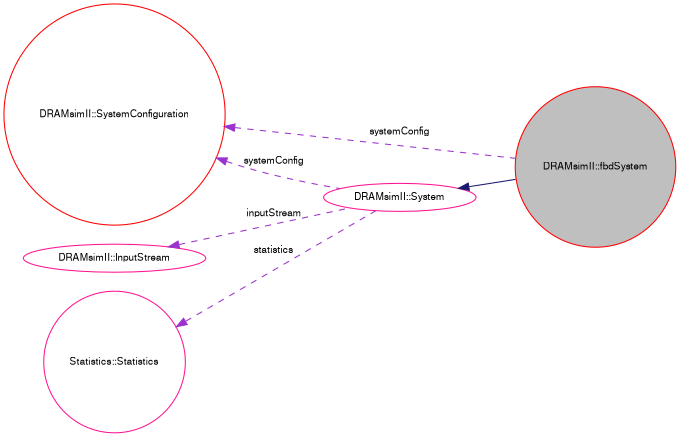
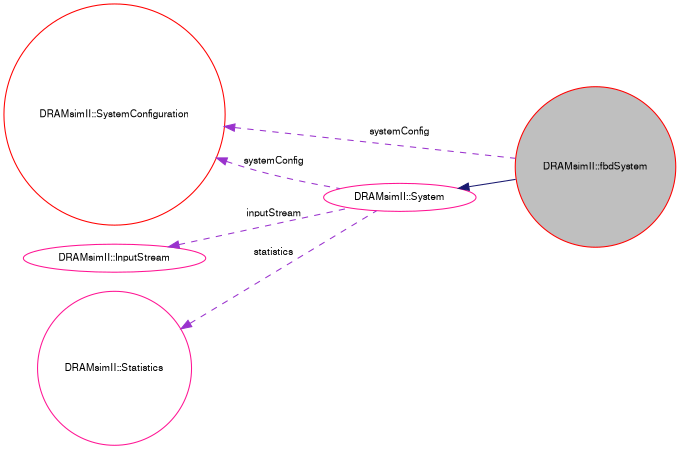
node "Statistics::Statistics": label "Statistics::Statistics" -> "DRAMsimII::Statistics"
